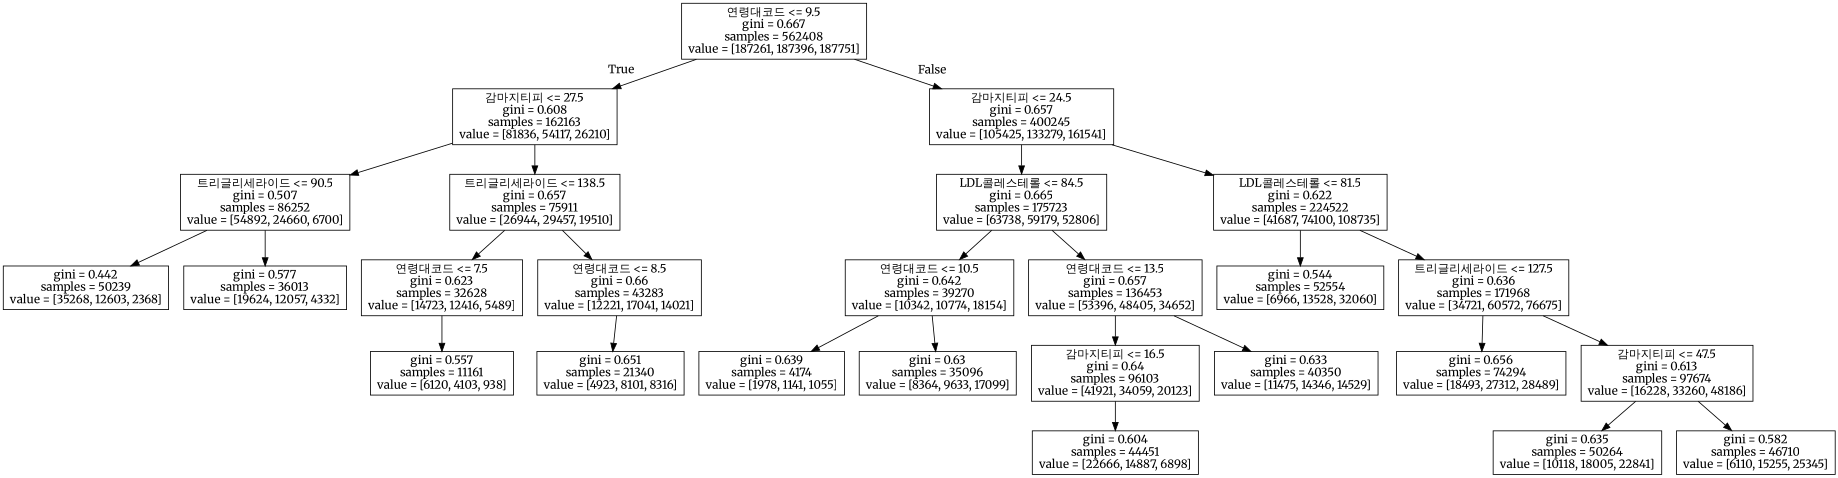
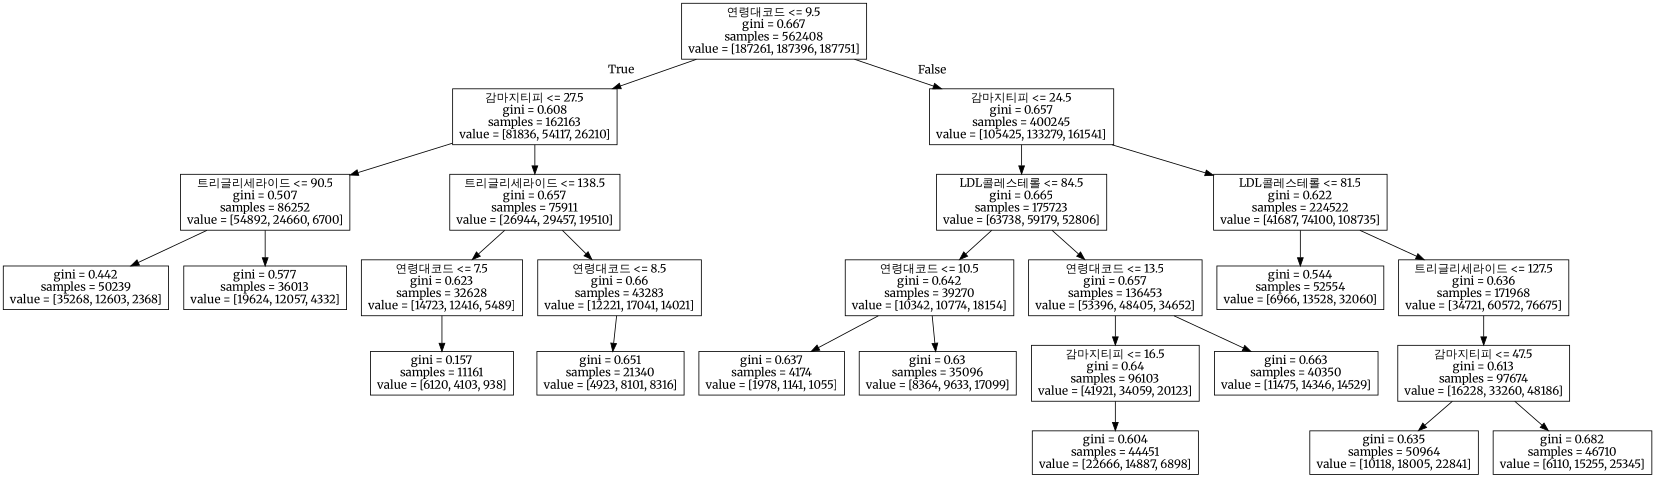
node "gini = 0.557 samples = 11161 value = [6120, 4103, 938]": label "gini = 0.557 samples = 11161 value = [6120, 4103, 938]" -> "gini = 0.157 samples = 11161 value = [6120, 4103, 938]"
node "gini = 0.639 samples = 4174 value = [1978, 1141, 1055]": label "gini = 0.639 samples = 4174 value = [1978, 1141, 1055]" -> "gini = 0.637 samples = 4174 value = [1978, 1141, 1055]"
node "gini = 0.633 samples = 40350 value = [11475, 14346, 14529]": label "gini = 0.633 samples = 40350 value = [11475, 14346, 14529]" -> "gini = 0.663 samples = 40350 value = [11475, 14346, 14529]"
node "gini = 0.656 samples = 74294 value = [18493, 27312, 28489]": removed
node "gini = 0.635 samples = 50264 value = [10118, 18005, 22841]": label "gini = 0.635 samples = 50264 value = [10118, 18005, 22841]" -> "gini = 0.635 samples = 50964 value = [10118, 18005, 22841]"
node "gini = 0.582 samples = 46710 value = [6110, 15255, 25345]": label "gini = 0.582 samples = 46710 value = [6110, 15255, 25345]" -> "gini = 0.682 samples = 46710 value = [6110, 15255, 25345]"
